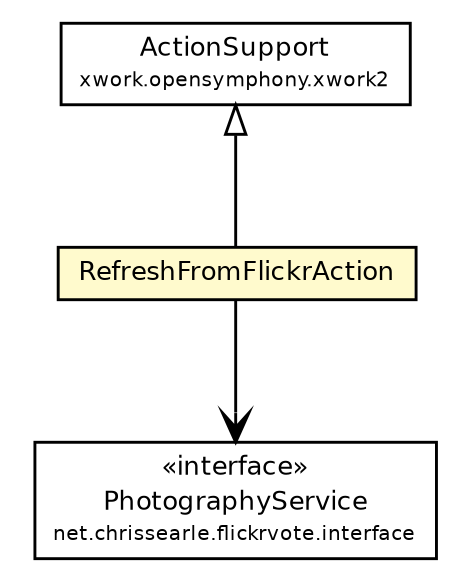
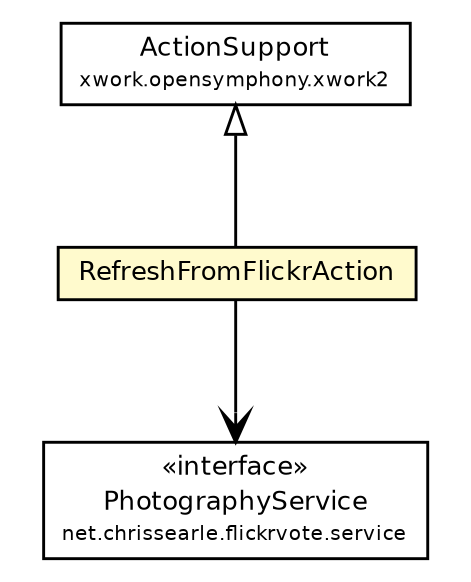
node "PhotographyService": text "net.chrissearle.flickrvote.interface" -> "net.chrissearle.flickrvote.service"
